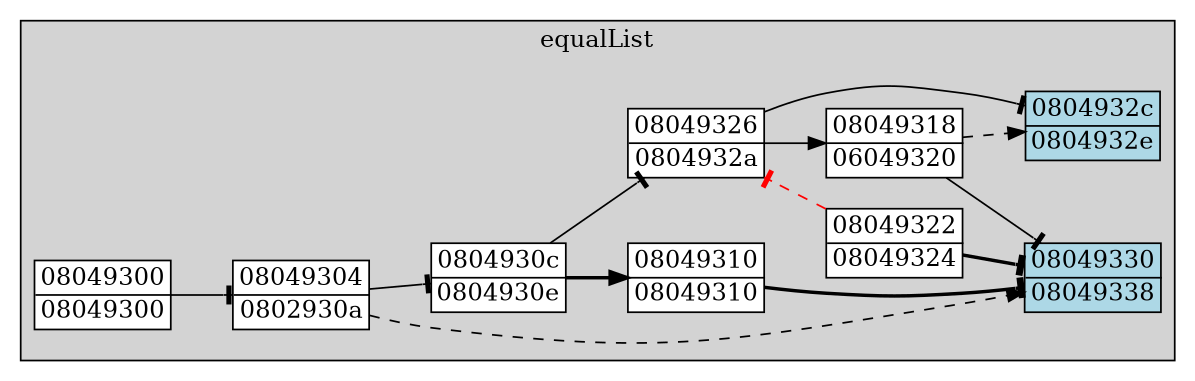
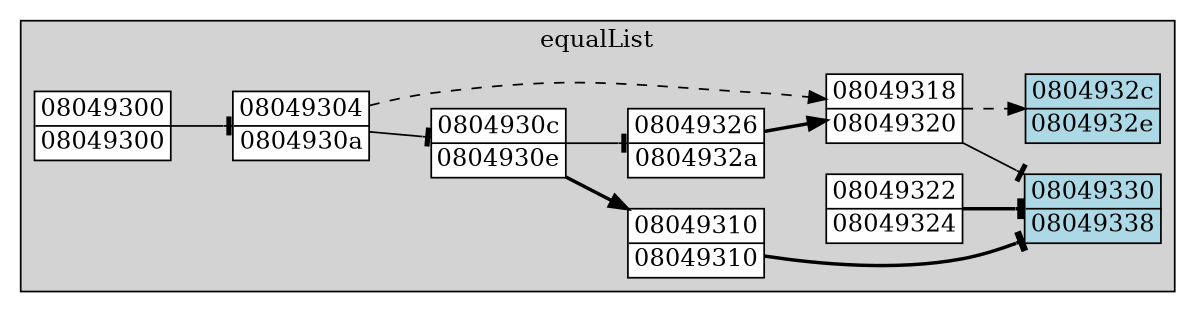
edge "08049326" -> "0804932c": removed
edge "08049326" -> "08049318": style solid -> bold
node "08049318": text "06049320" -> "08049320"
edge "08049322" -> "08049326": removed
node "08049304": text "0802930a" -> "0804930a"
edge "08049304" -> "08049330": now "08049304" -> "08049318"
